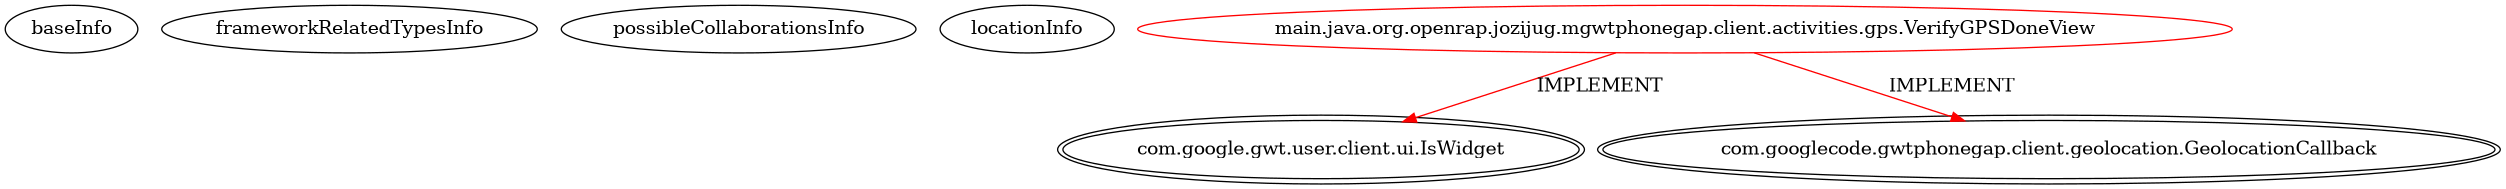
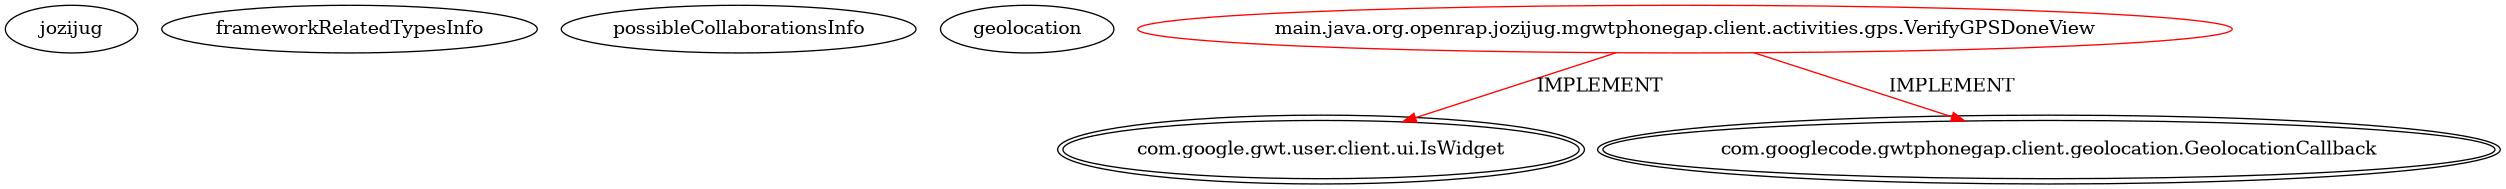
node "baseInfo": label "baseInfo" -> "jozijug"
node "locationInfo": label "locationInfo" -> "geolocation"
